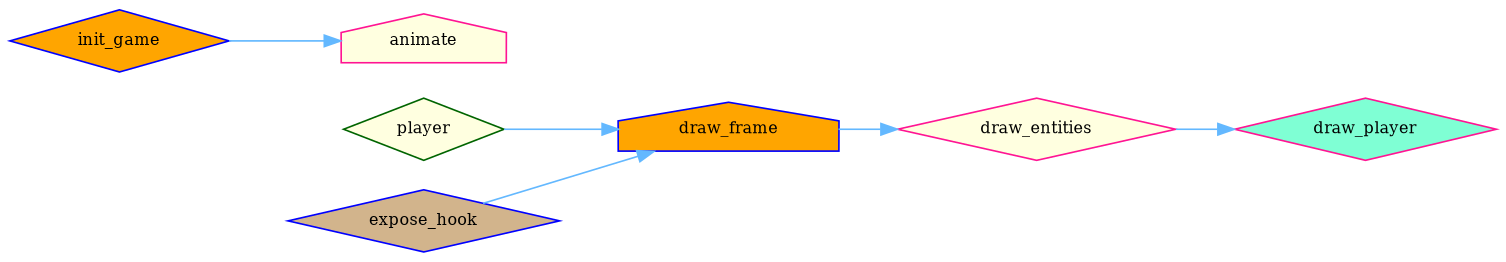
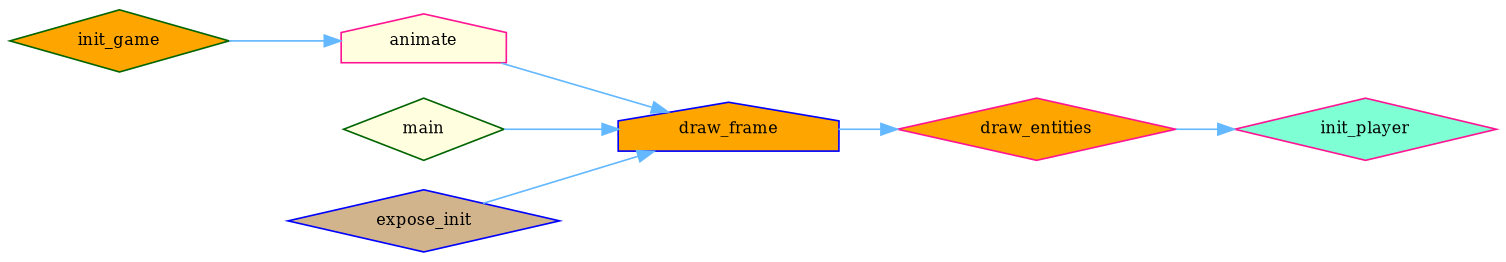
node "init_game": color blue -> darkgreen
edge "animate" -> "draw_frame": added
node "player": label "player" -> "main"
node "draw_entities": fillcolor lightyellow -> orange
node "draw_player": label "draw_player" -> "init_player"
node "expose_hook": label "expose_hook" -> "expose_init"
